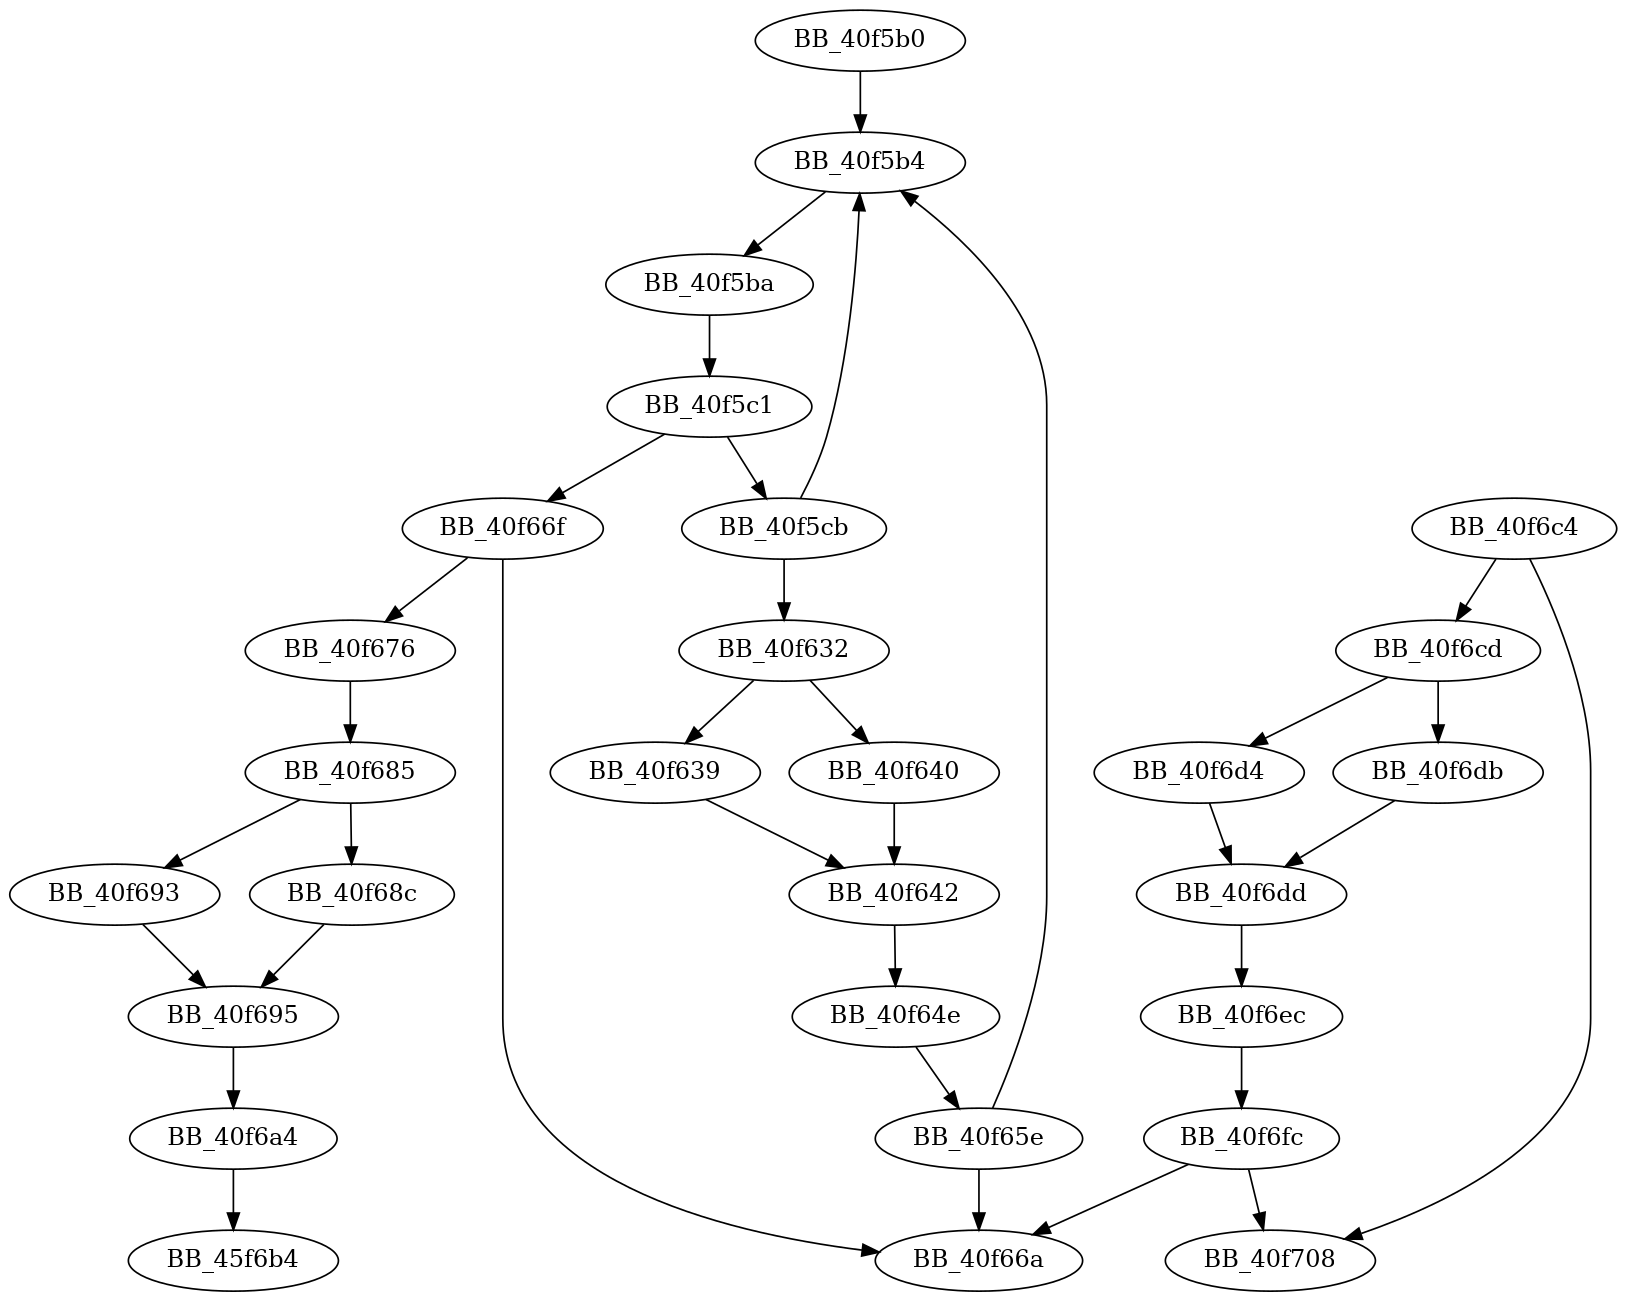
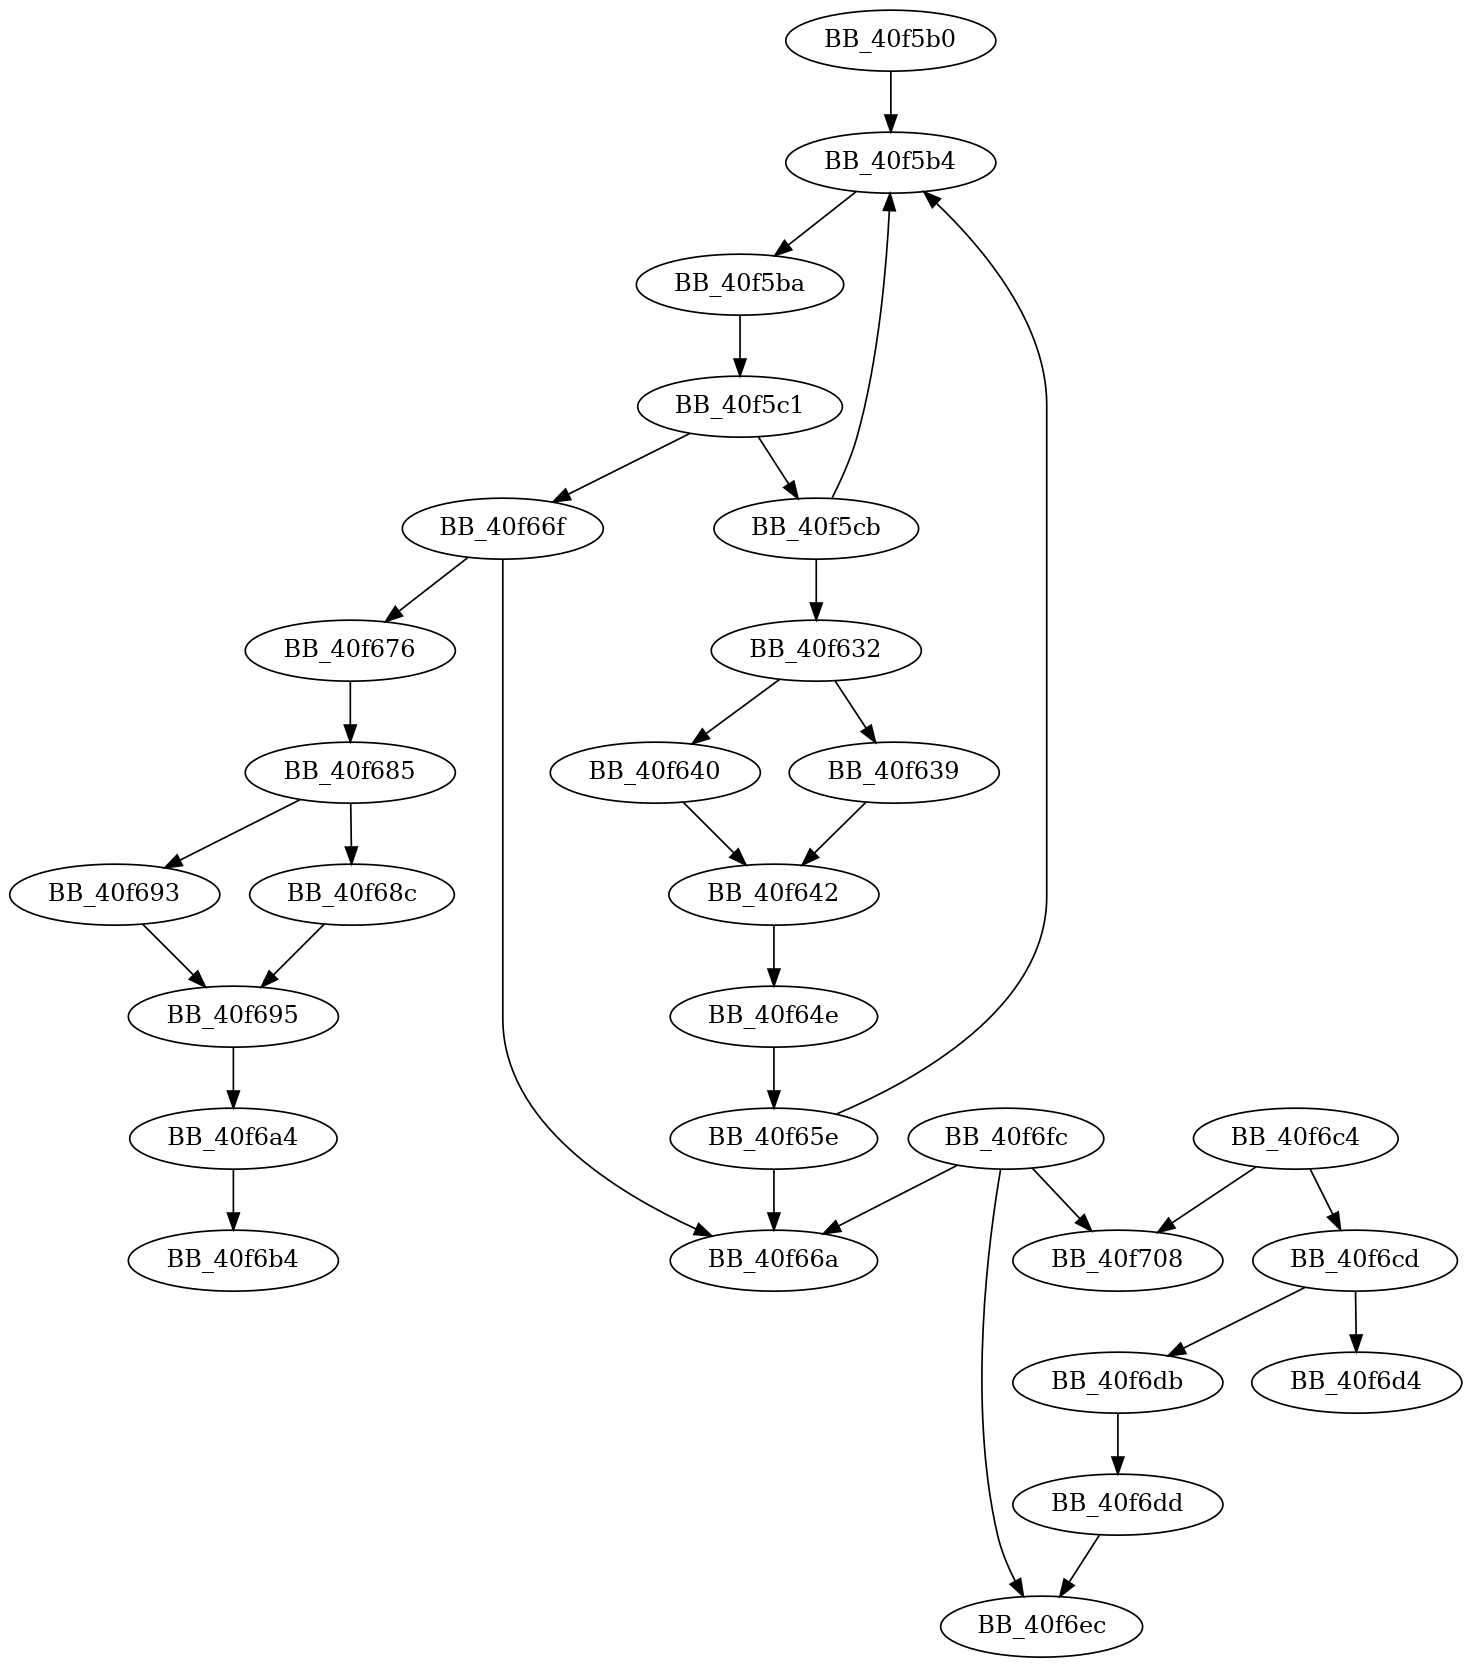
edge "BB_40f6d4" -> "BB_40f6dd": removed
edge "BB_40f6ec" -> "BB_40f6fc": reversed
node "BB_45f6b4": label "BB_45f6b4" -> "BB_40f6b4"
